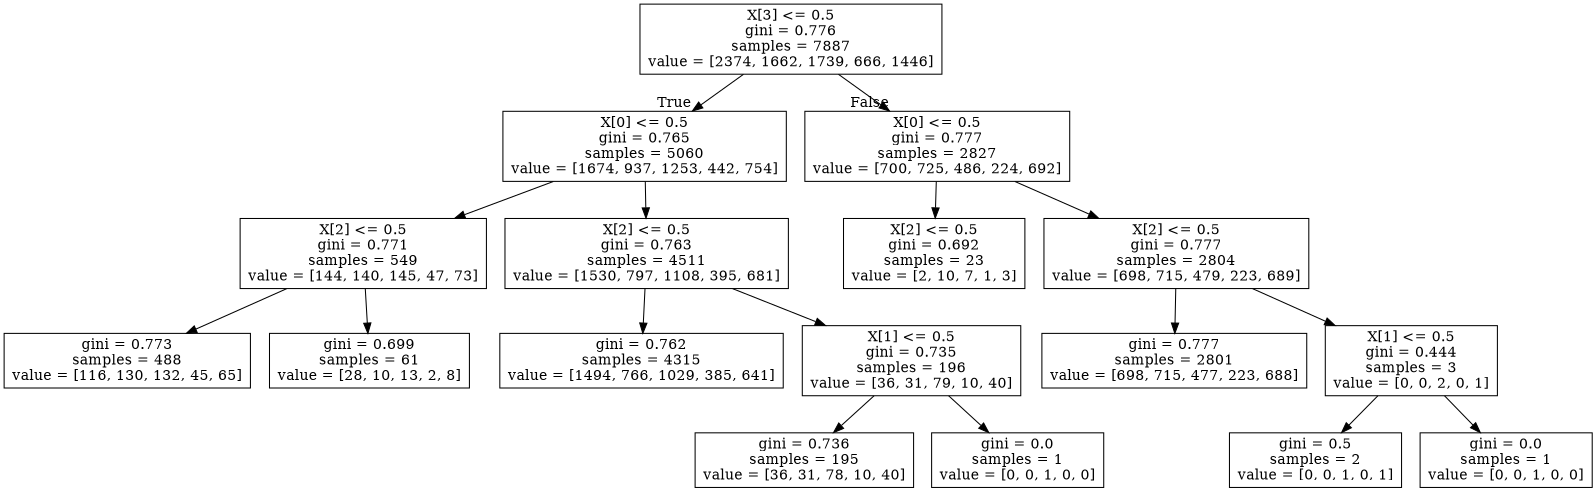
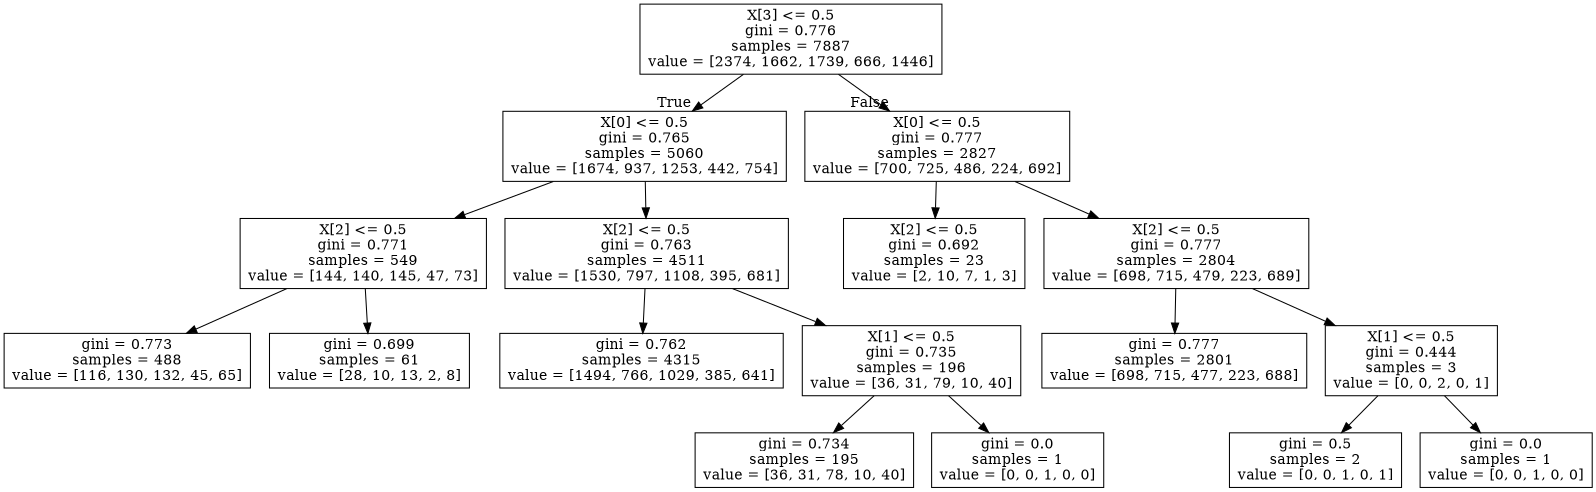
node "gini = 0.736 samples = 195 value = [36, 31, 78, 10, 40]": label "gini = 0.736 samples = 195 value = [36, 31, 78, 10, 40]" -> "gini = 0.734 samples = 195 value = [36, 31, 78, 10, 40]"
